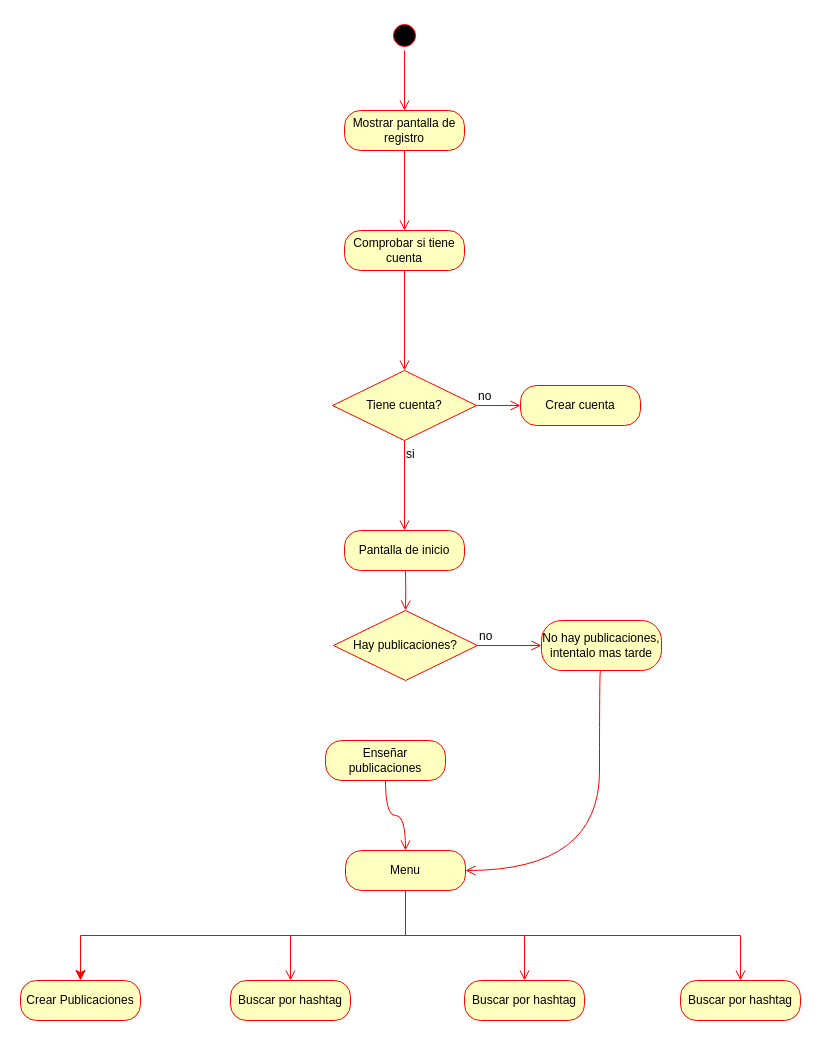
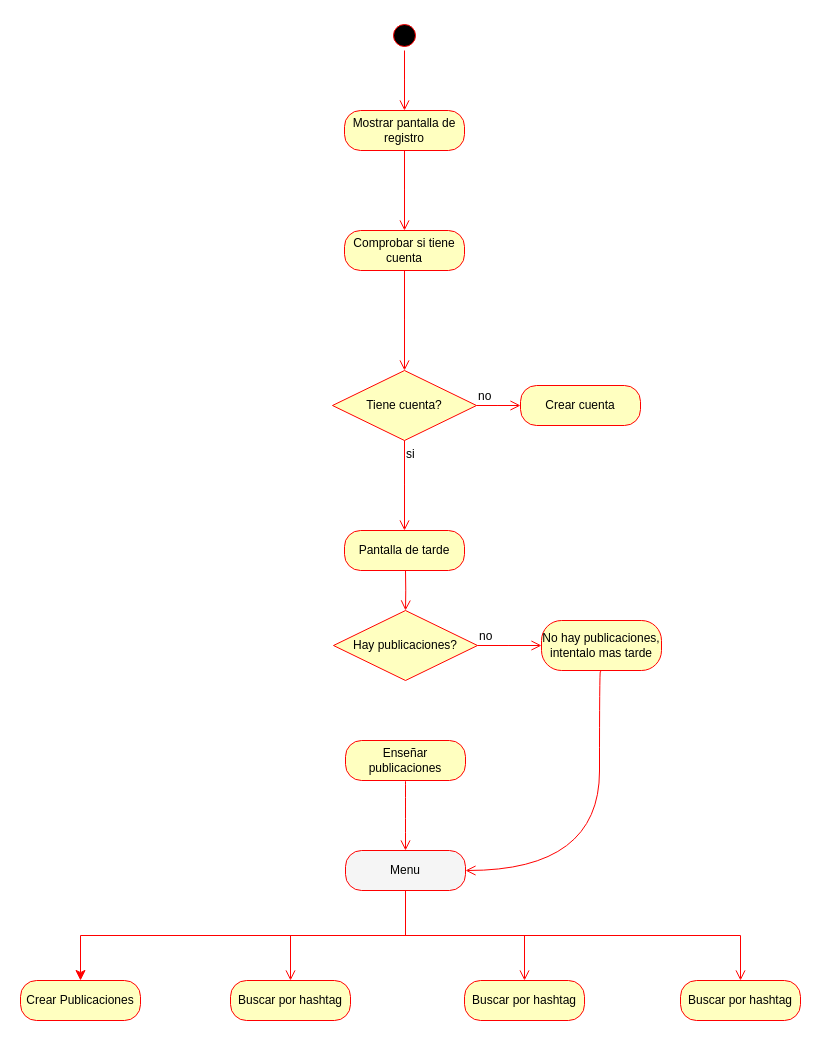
node "Pantalla de inicio": label "Pantalla de inicio" -> "Pantalla de tarde"
node "Enseñar publicaciones": moved (386, 761) -> (406, 761)
node "Menu": fillcolor #ffffc0 -> #f5f5f5
